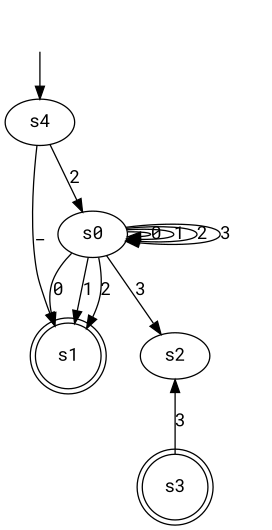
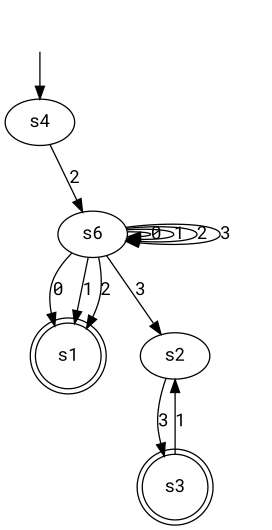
edge "s4" -> "s1": removed, label "_"
node "s0": label "s0" -> "s6"
edge "s2" -> "s3": added, label "3"
edge "s3" -> "s2": label "3" -> "1"
